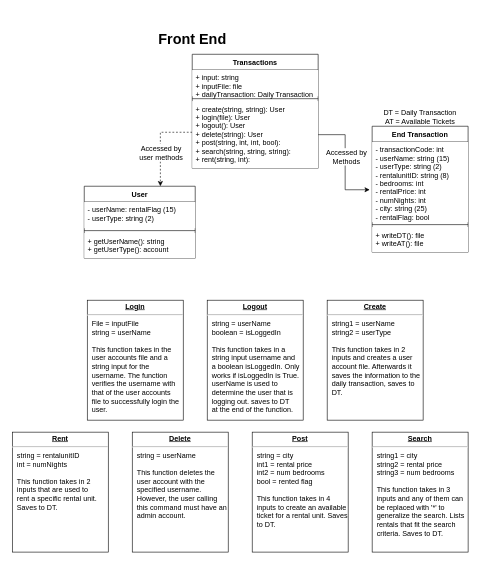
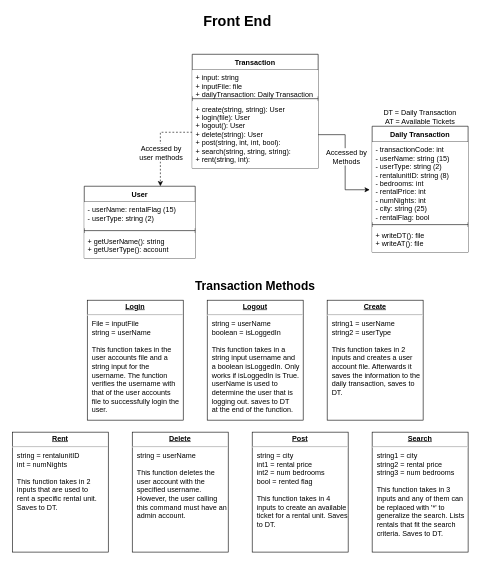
node "Front End": moved (193, 39) -> (238, 21)
node "Transactions": label "Transactions" -> "Transaction"
node "End Transaction": label "End Transaction" -> "Daily Transaction"
node "Transaction Methods": added
